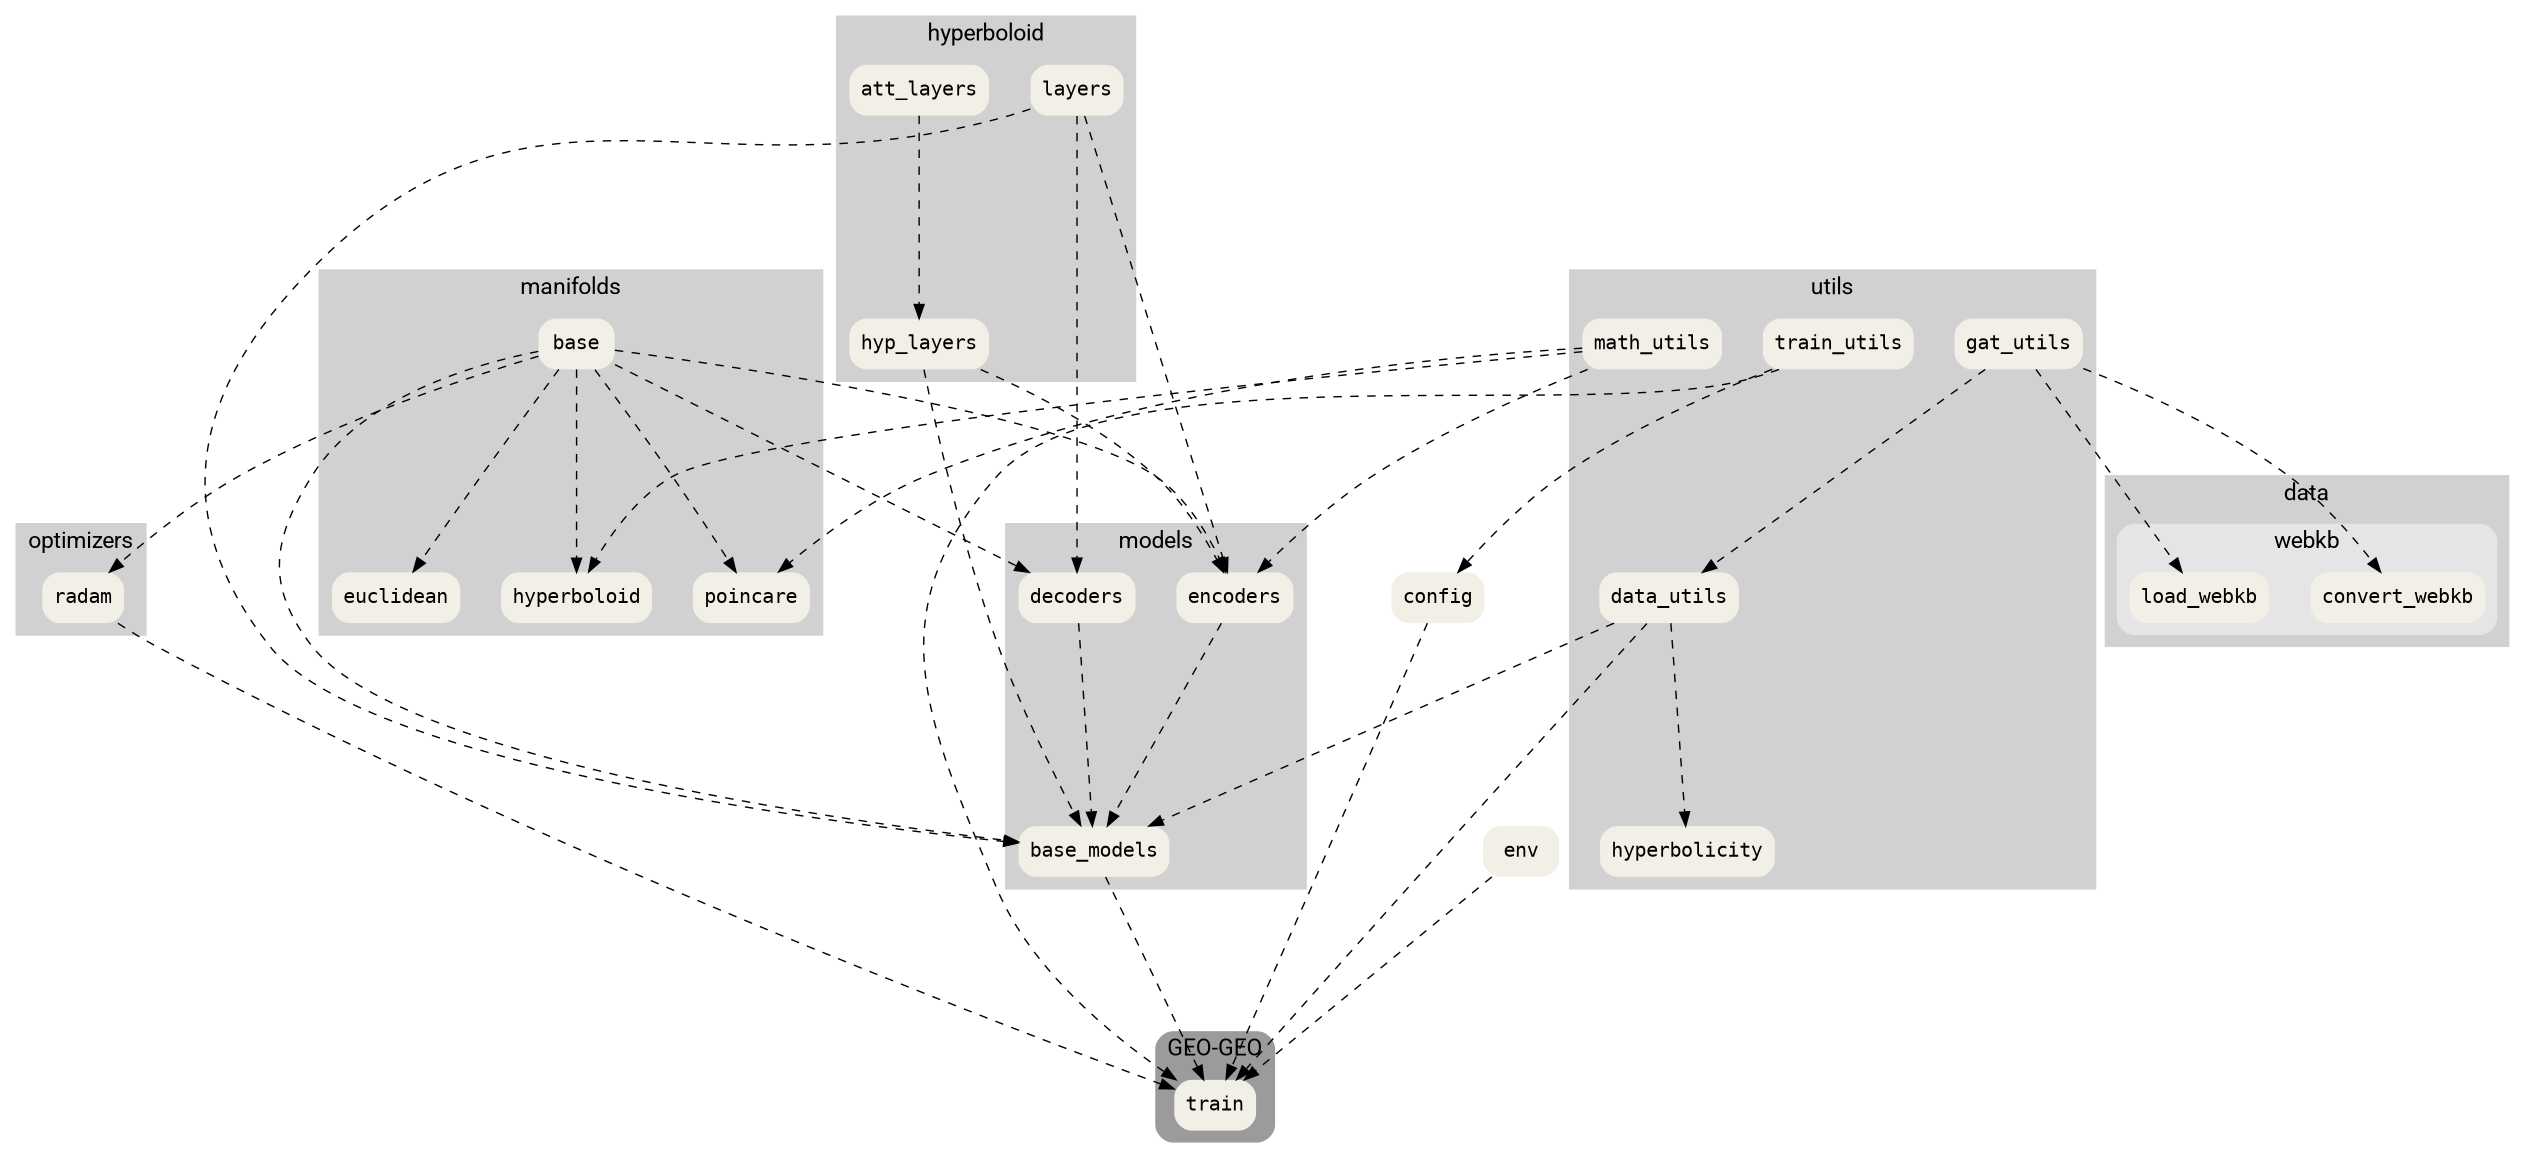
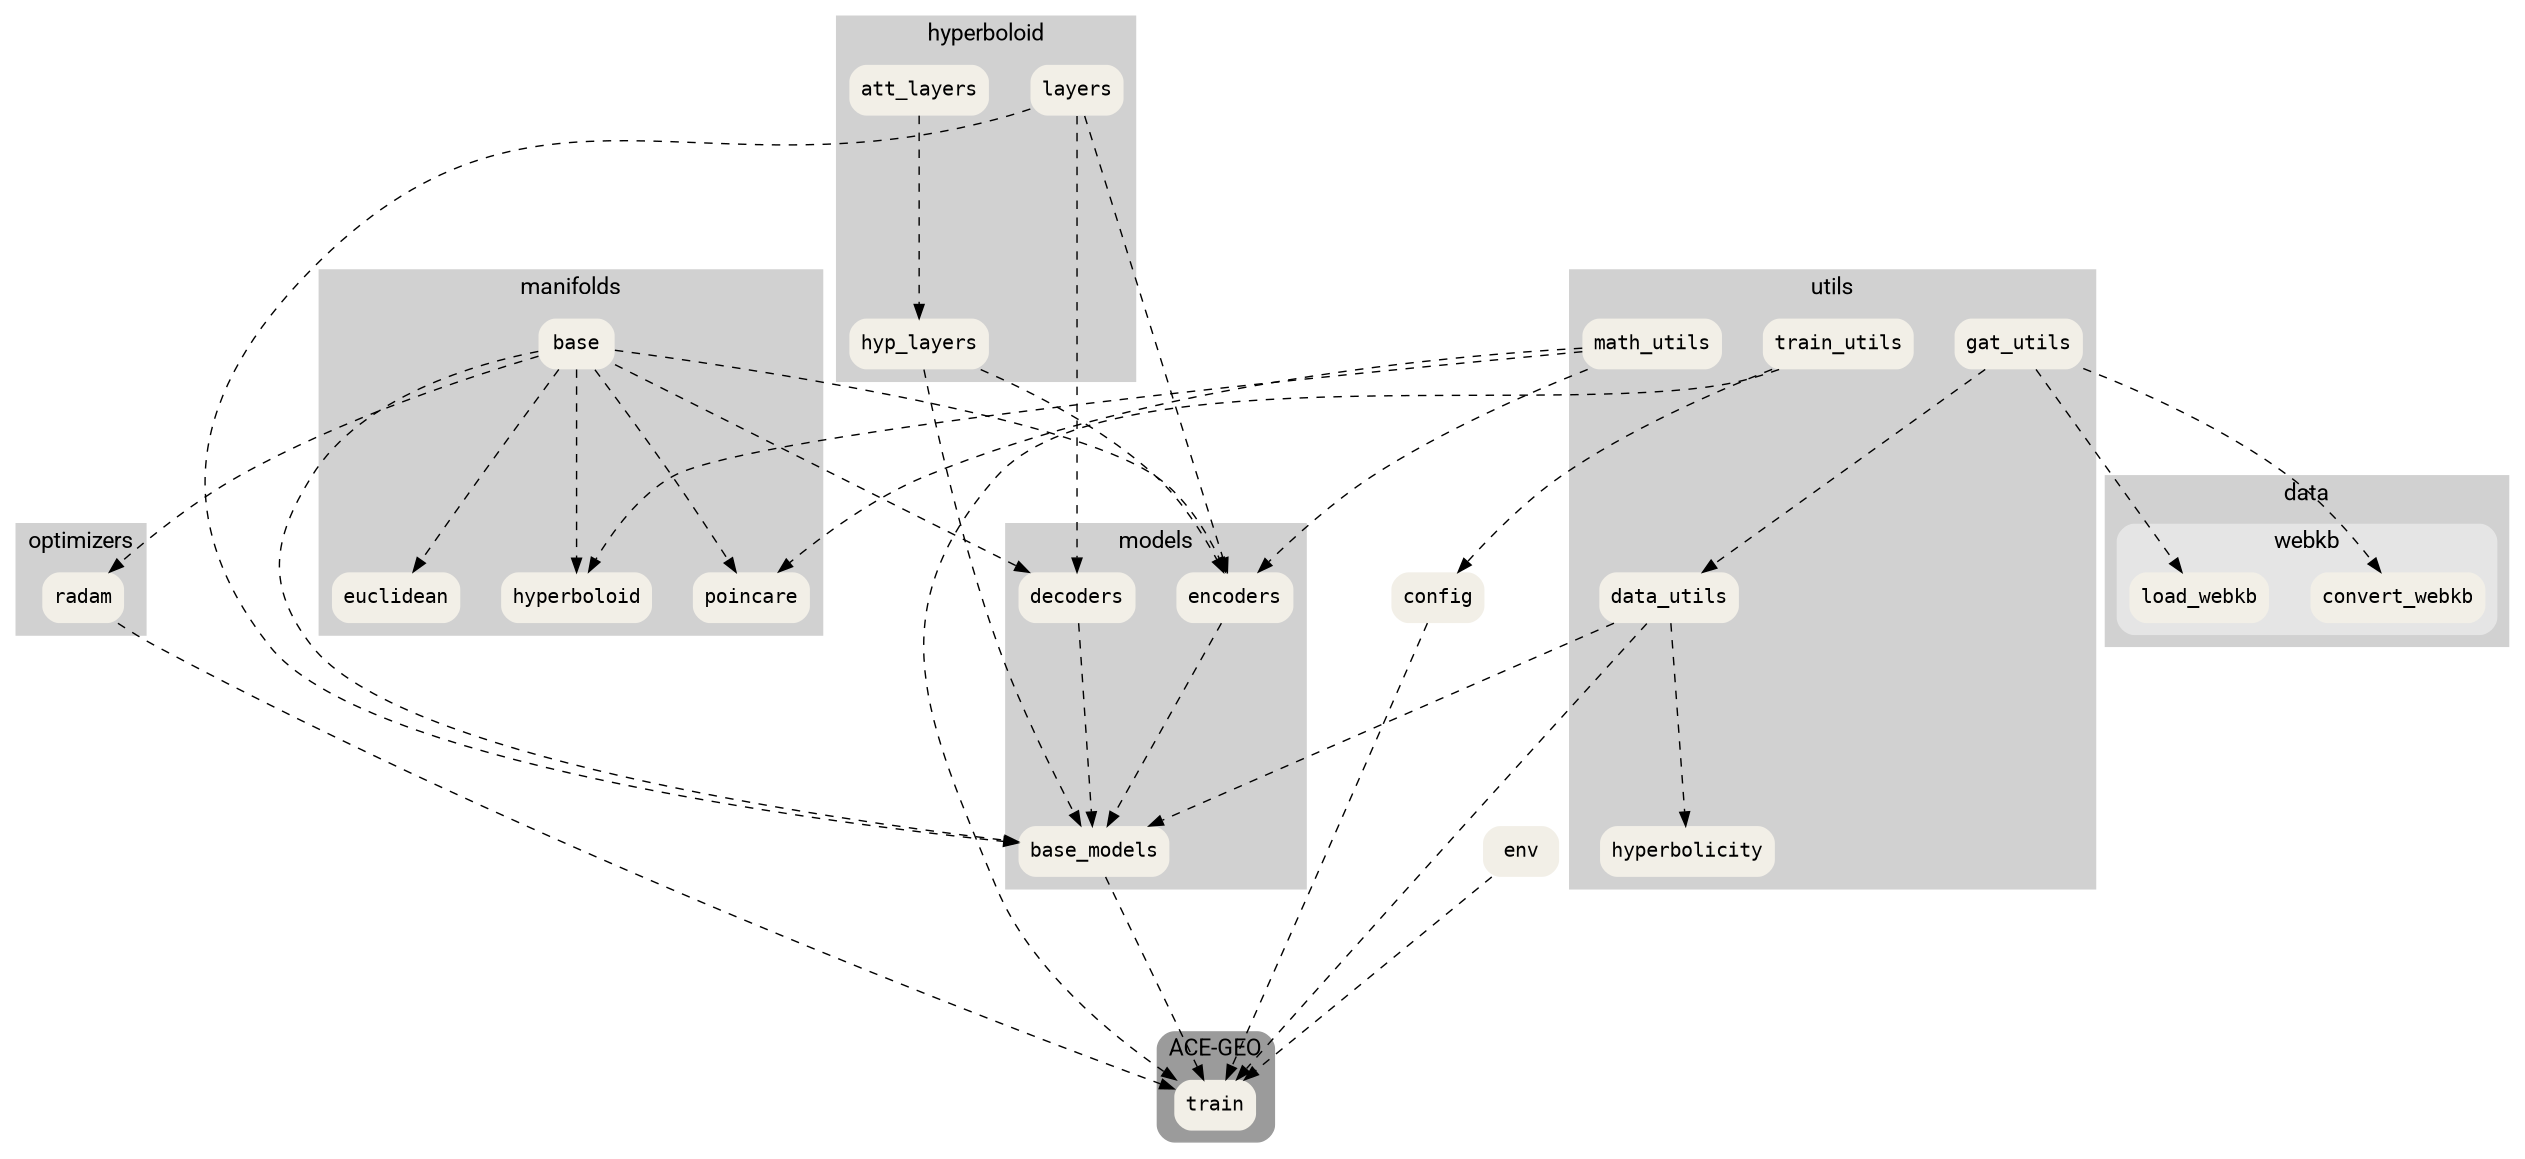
cluster "GEO-GEO": label "GEO-GEO" -> "ACE-GEO"
